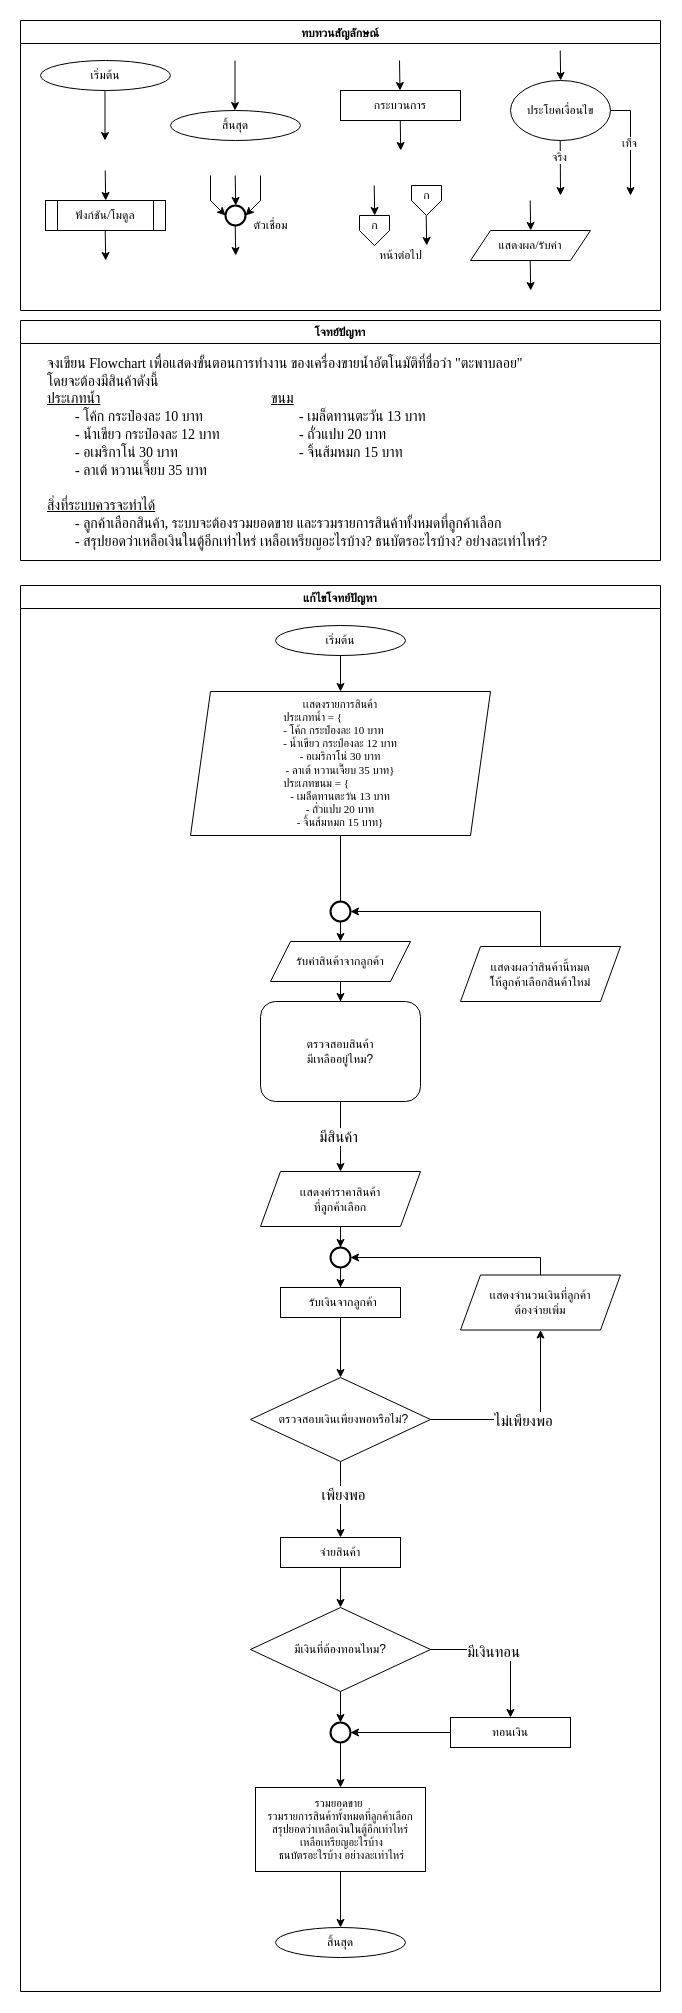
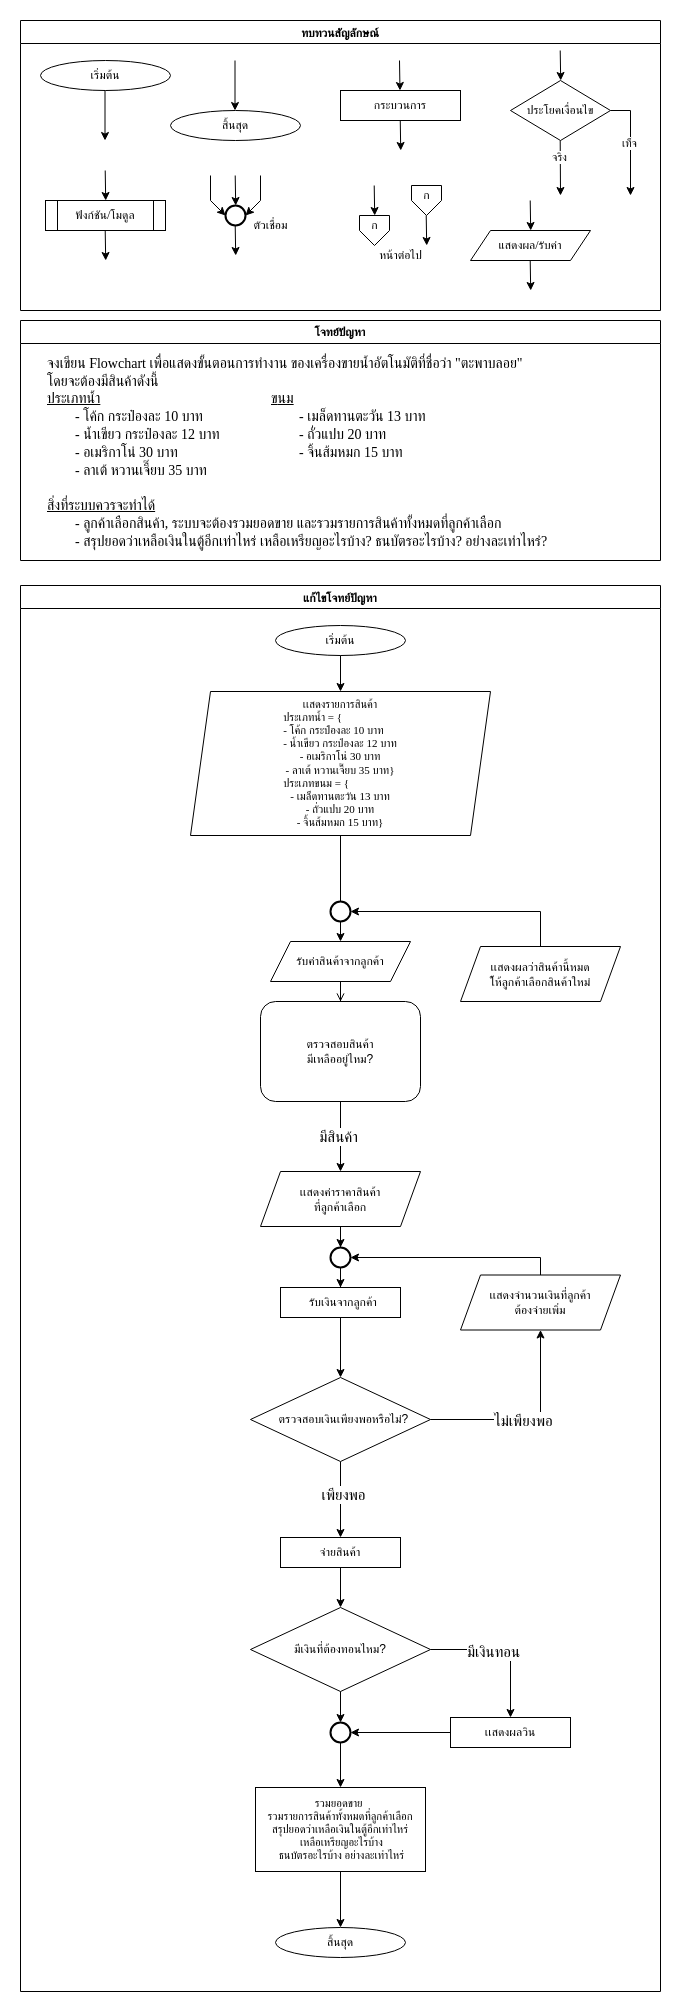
node "ประโยคเงื่อนไข": shape ellipse -> diamond
edge "รับค่าสินค้าจากลูกค้า" -> "ตรวจสอบสินค้า มีเหลืออยู่ไหม?": arrowhead classic -> open
node "ทอนเงิน": label "ทอนเงิน" -> "เเสดงผลวิน"
